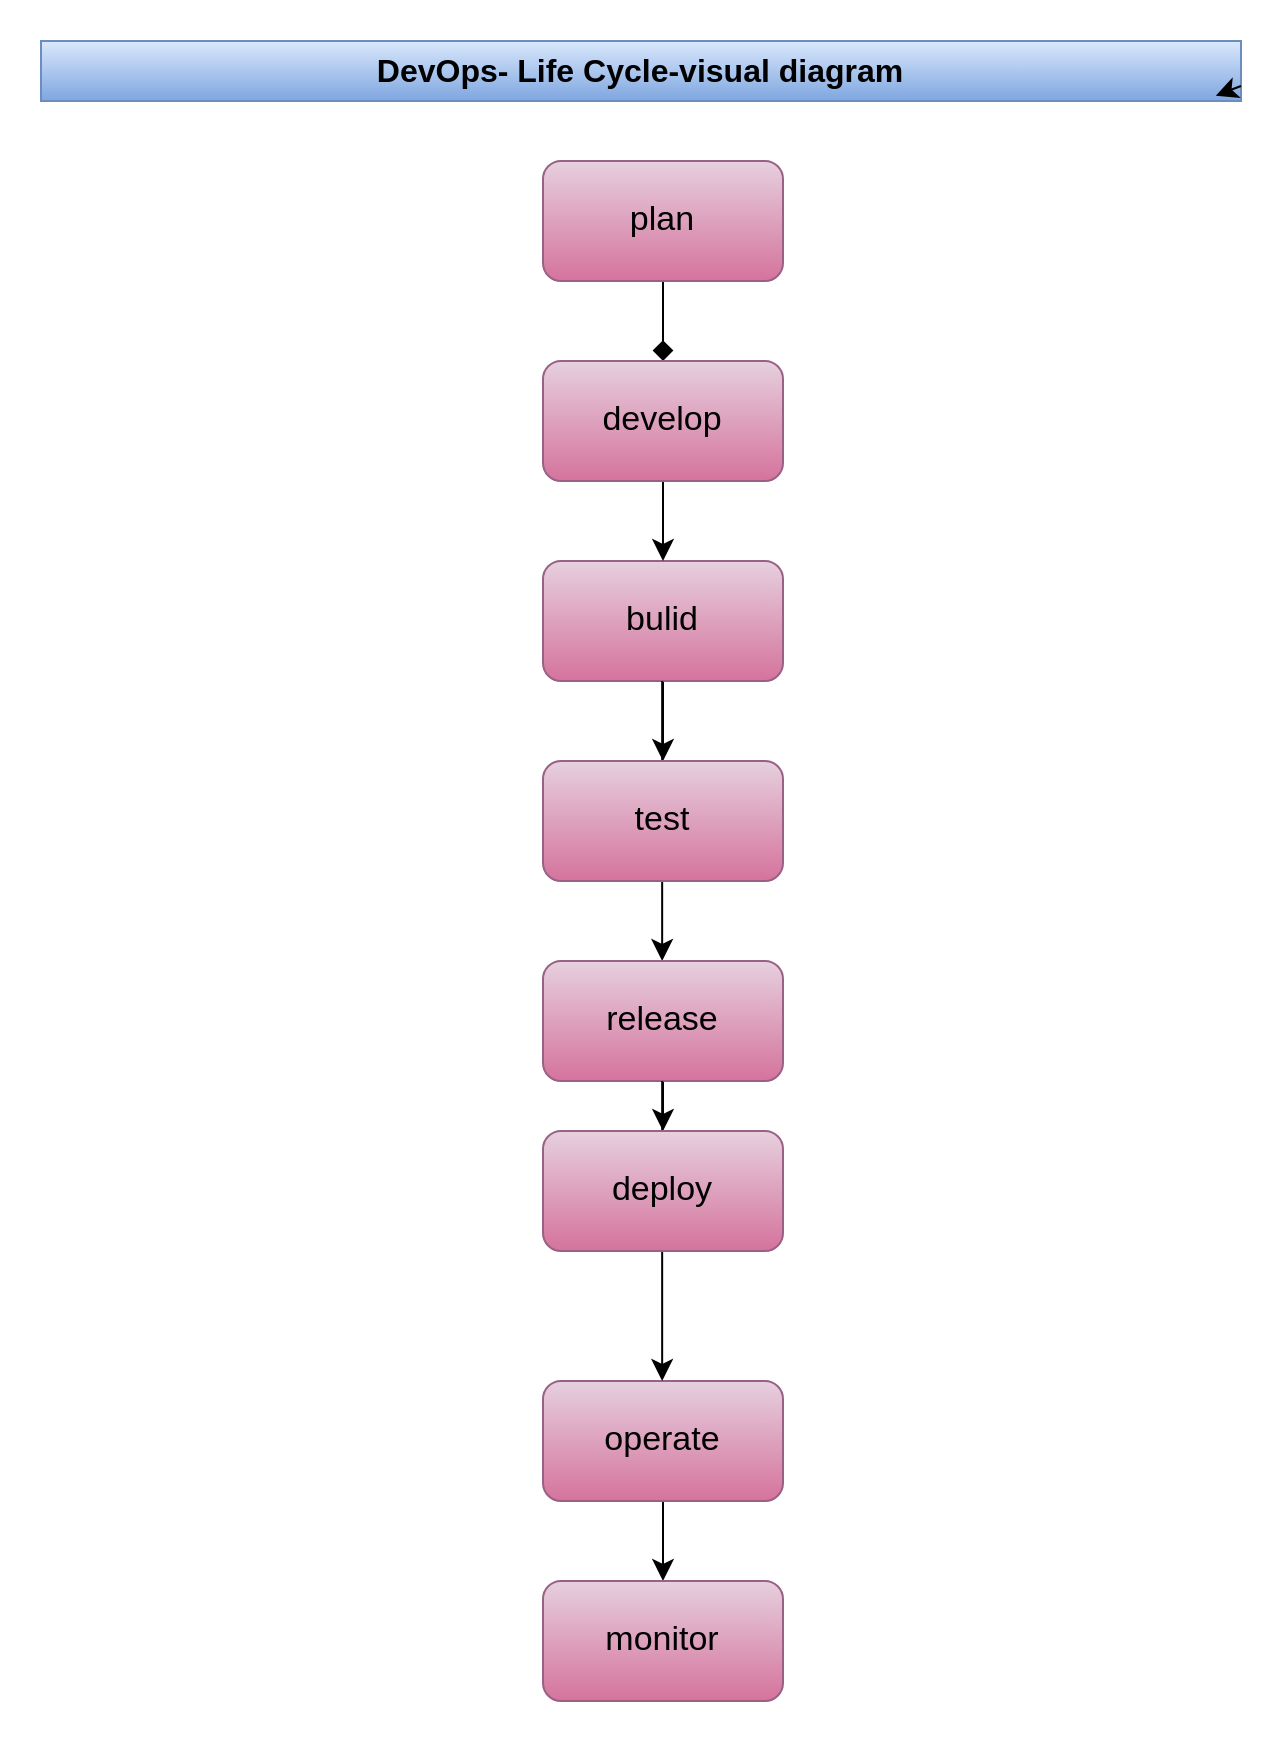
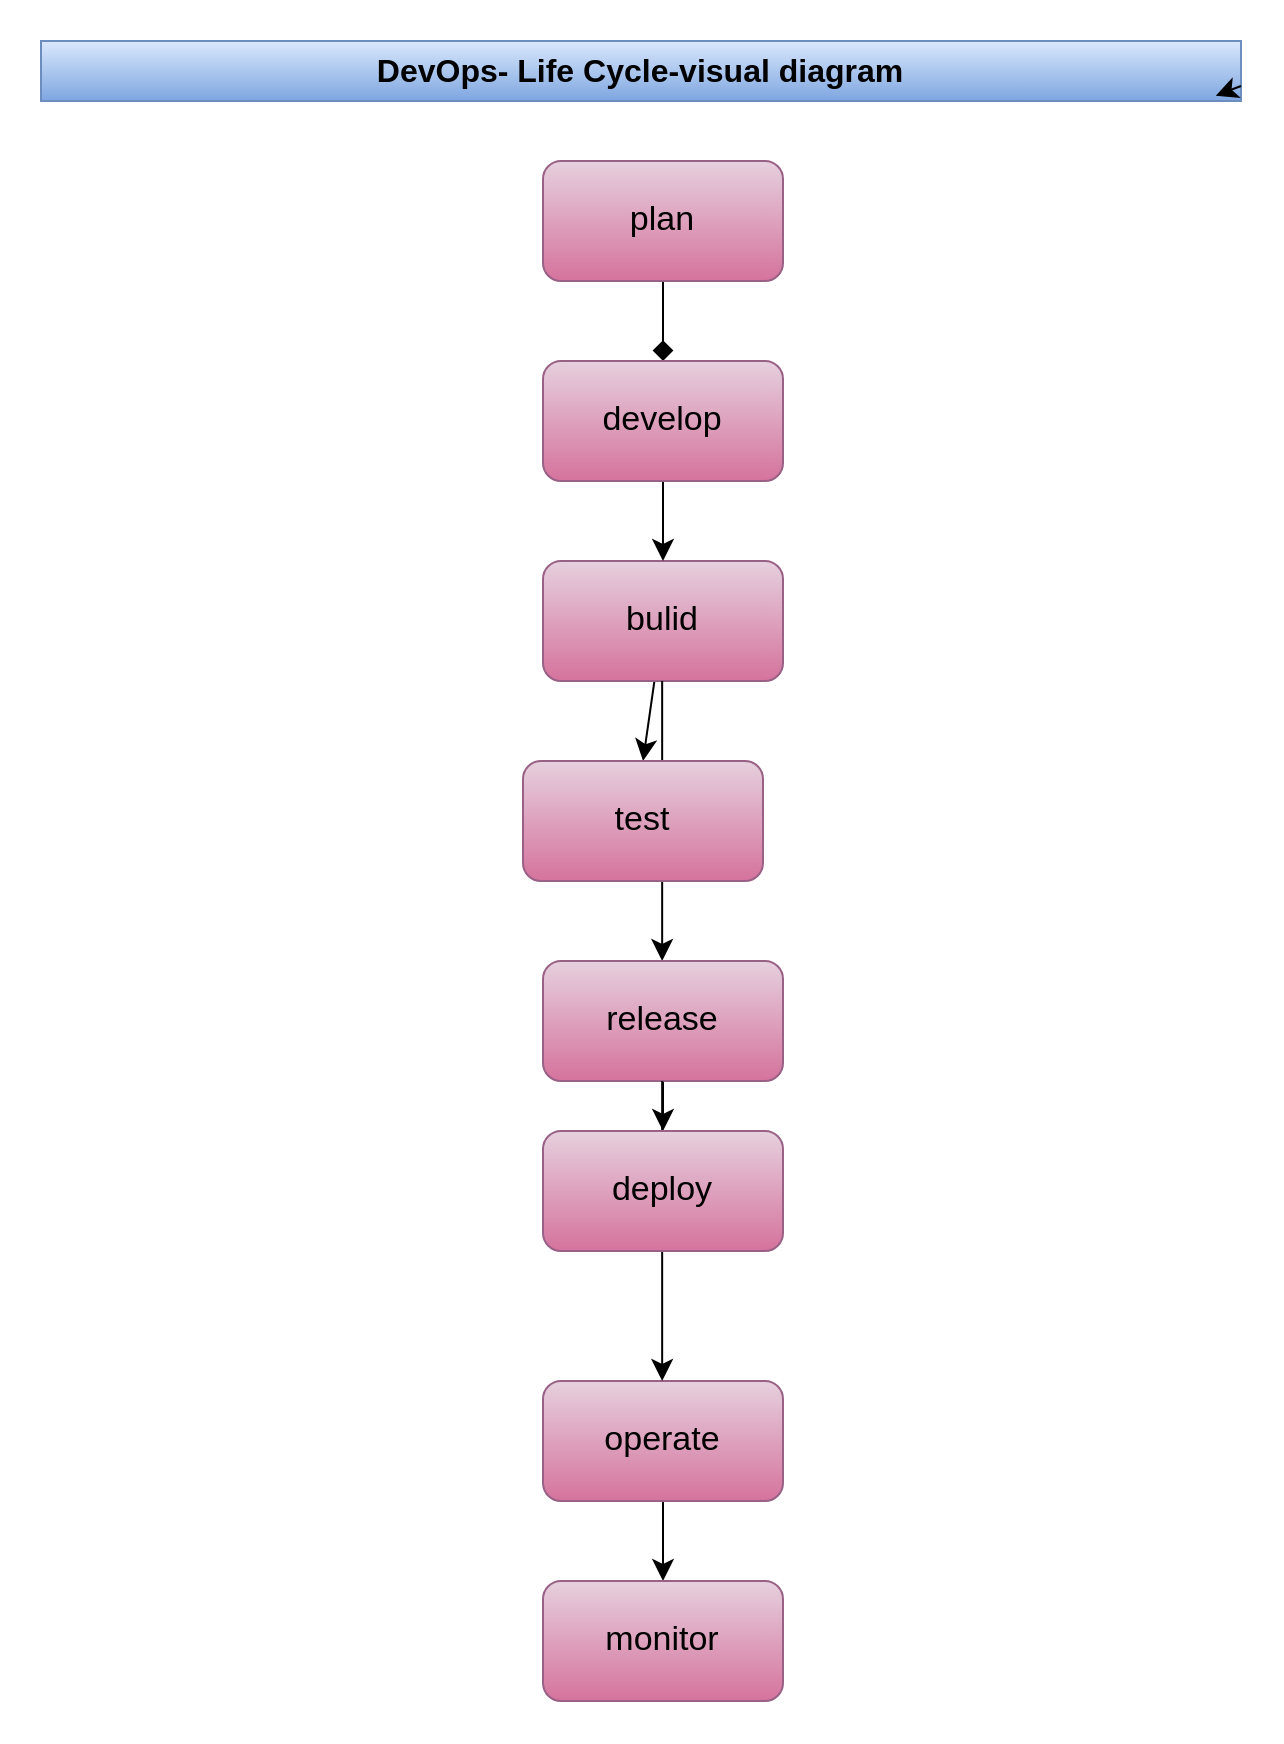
node "test": moved (663, 821) -> (643, 821)
